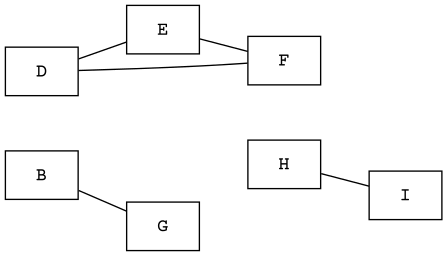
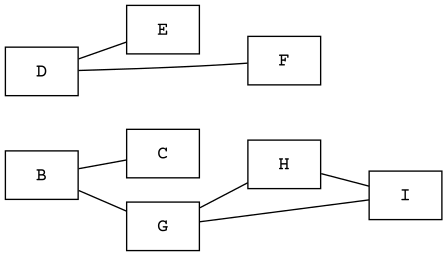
edge "E" -- "F": removed
node "C": added
edge "H" -- "G": added
edge "I" -- "G": added
